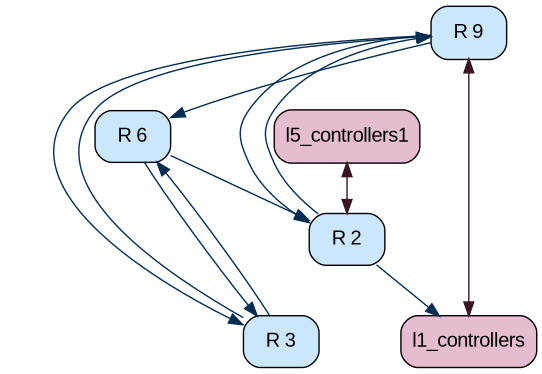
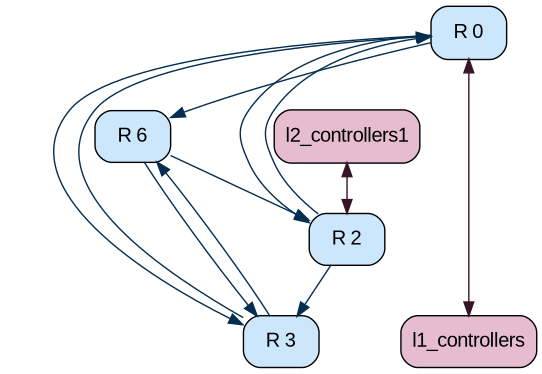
node "R 9": label "R 9" -> "R 0"
node "l5_controllers1": label "l5_controllers1" -> "l2_controllers1"
edge "R 2" -- "l1_controllers": now "R 2" -- "R 3"
